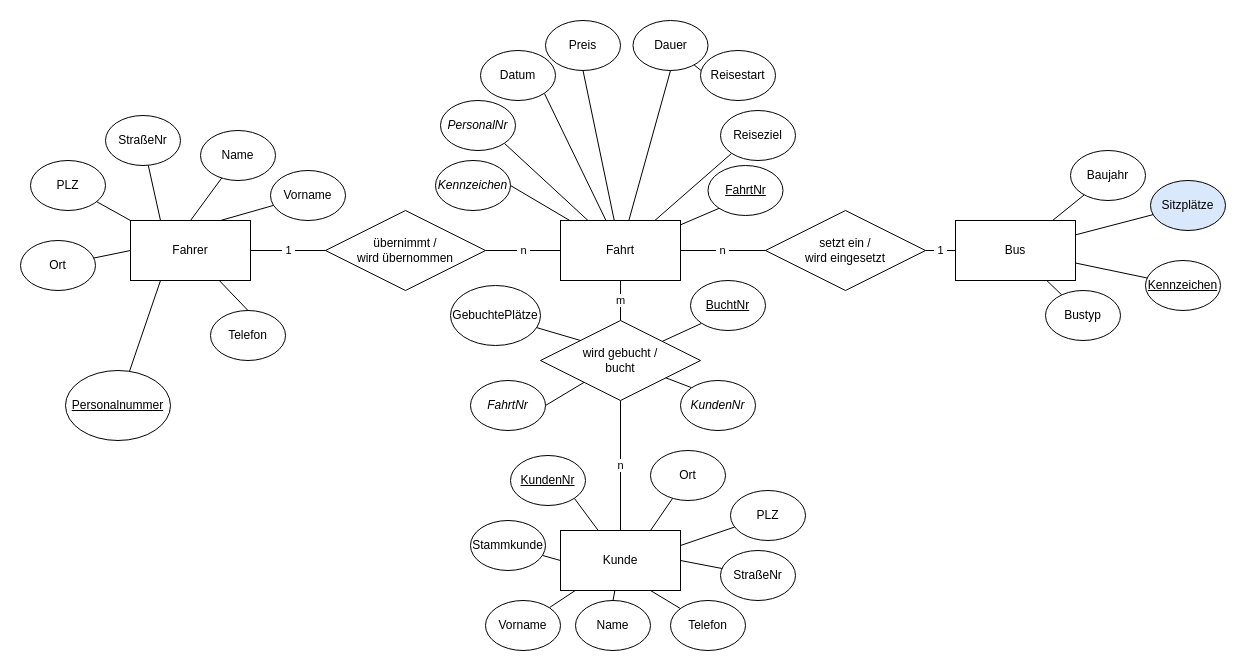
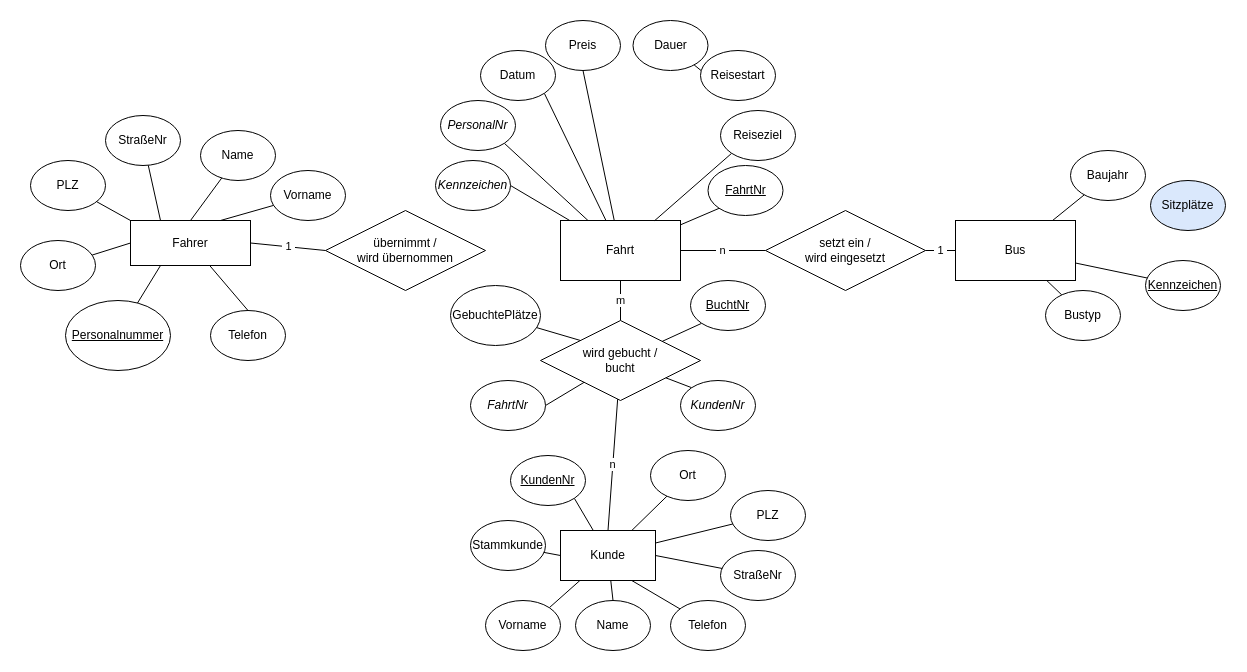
edge "Dauer" -- "Fahrt": removed
edge "Sitzplätze" -- "Bus": removed
node "Fahrer": size 120x60 -> 120x45
edge "übernimmt / wird übernommen" -- "Fahrt": removed, label "n"
node "Personalnummer": moved (118, 406) -> (118, 336)
node "Kunde": size 120x60 -> 95x50
